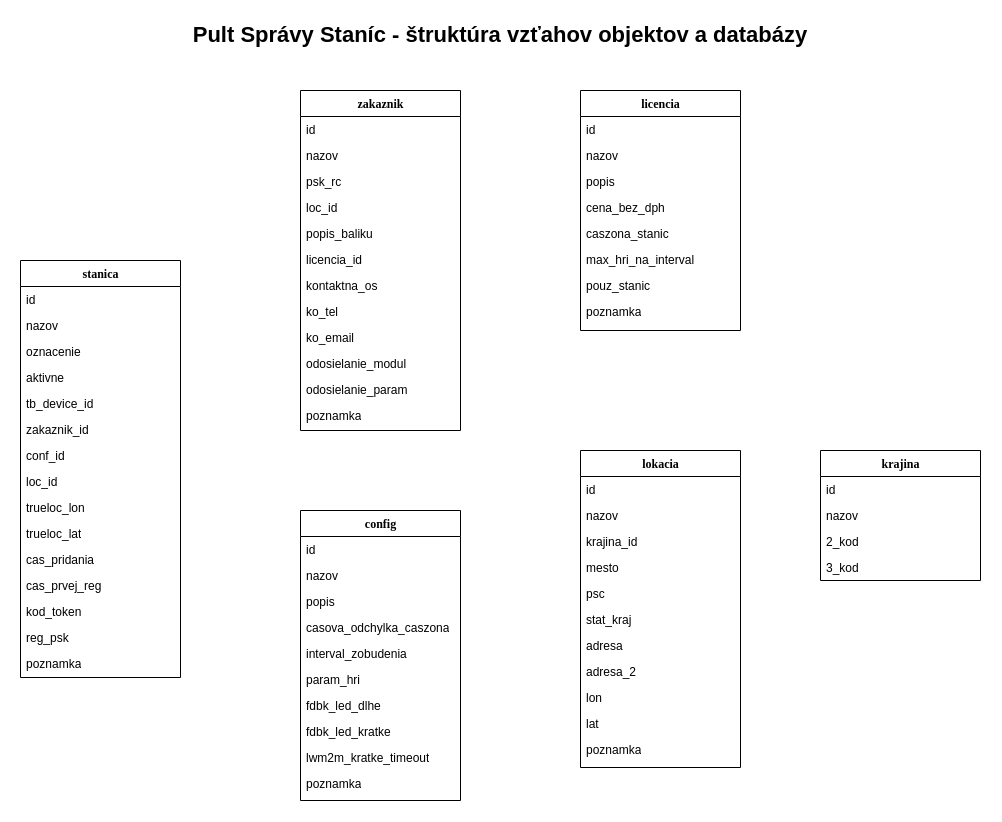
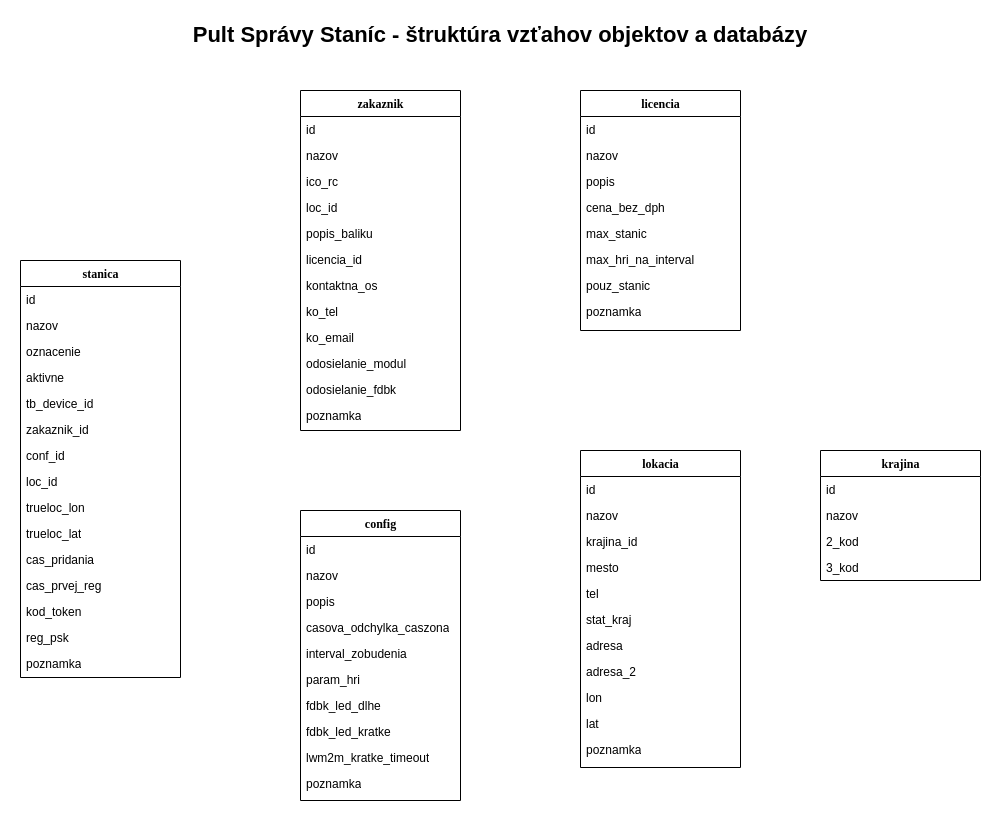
node "psk_rc": label "psk_rc" -> "ico_rc"
node "caszona_stanic": label "caszona_stanic" -> "max_stanic"
node "odosielanie_param": label "odosielanie_param" -> "odosielanie_fdbk"
node "psc": label "psc" -> "tel"
